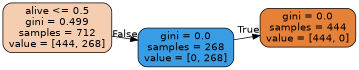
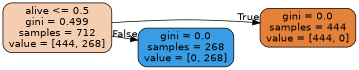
edge "gini = 0.0 samples = 268 value = [0, 268]" -> "gini = 0.0 samples = 444 value = [444, 0]": now "alive <= 0.5 gini = 0.499 samples = 712 value = [444, 268]" -> "gini = 0.0 samples = 444 value = [444, 0]"
